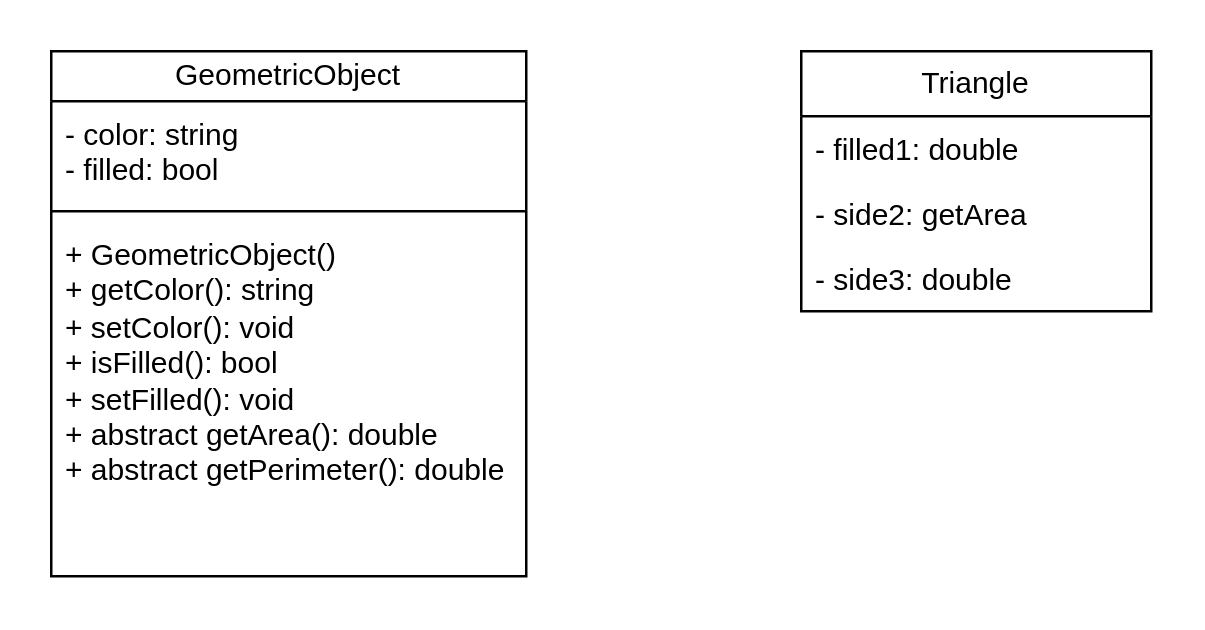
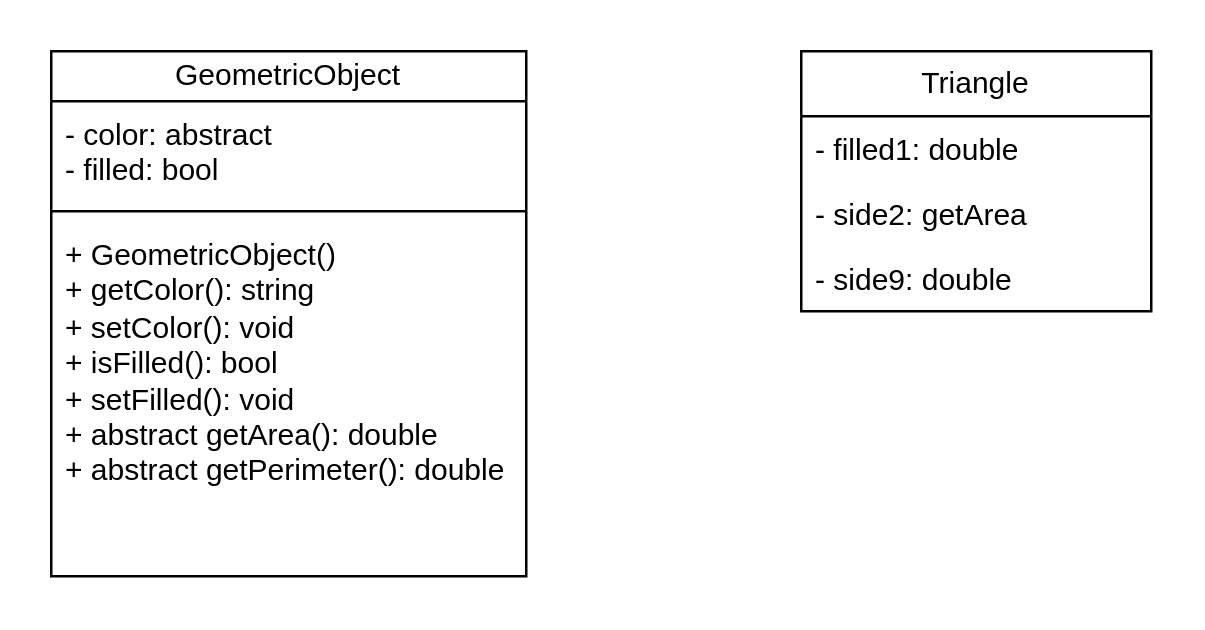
node "- color: string - filled: bool": label "- color: string - filled: bool" -> "- color: abstract - filled: bool"
node "- side3: double": label "- side3: double" -> "- side9: double"
